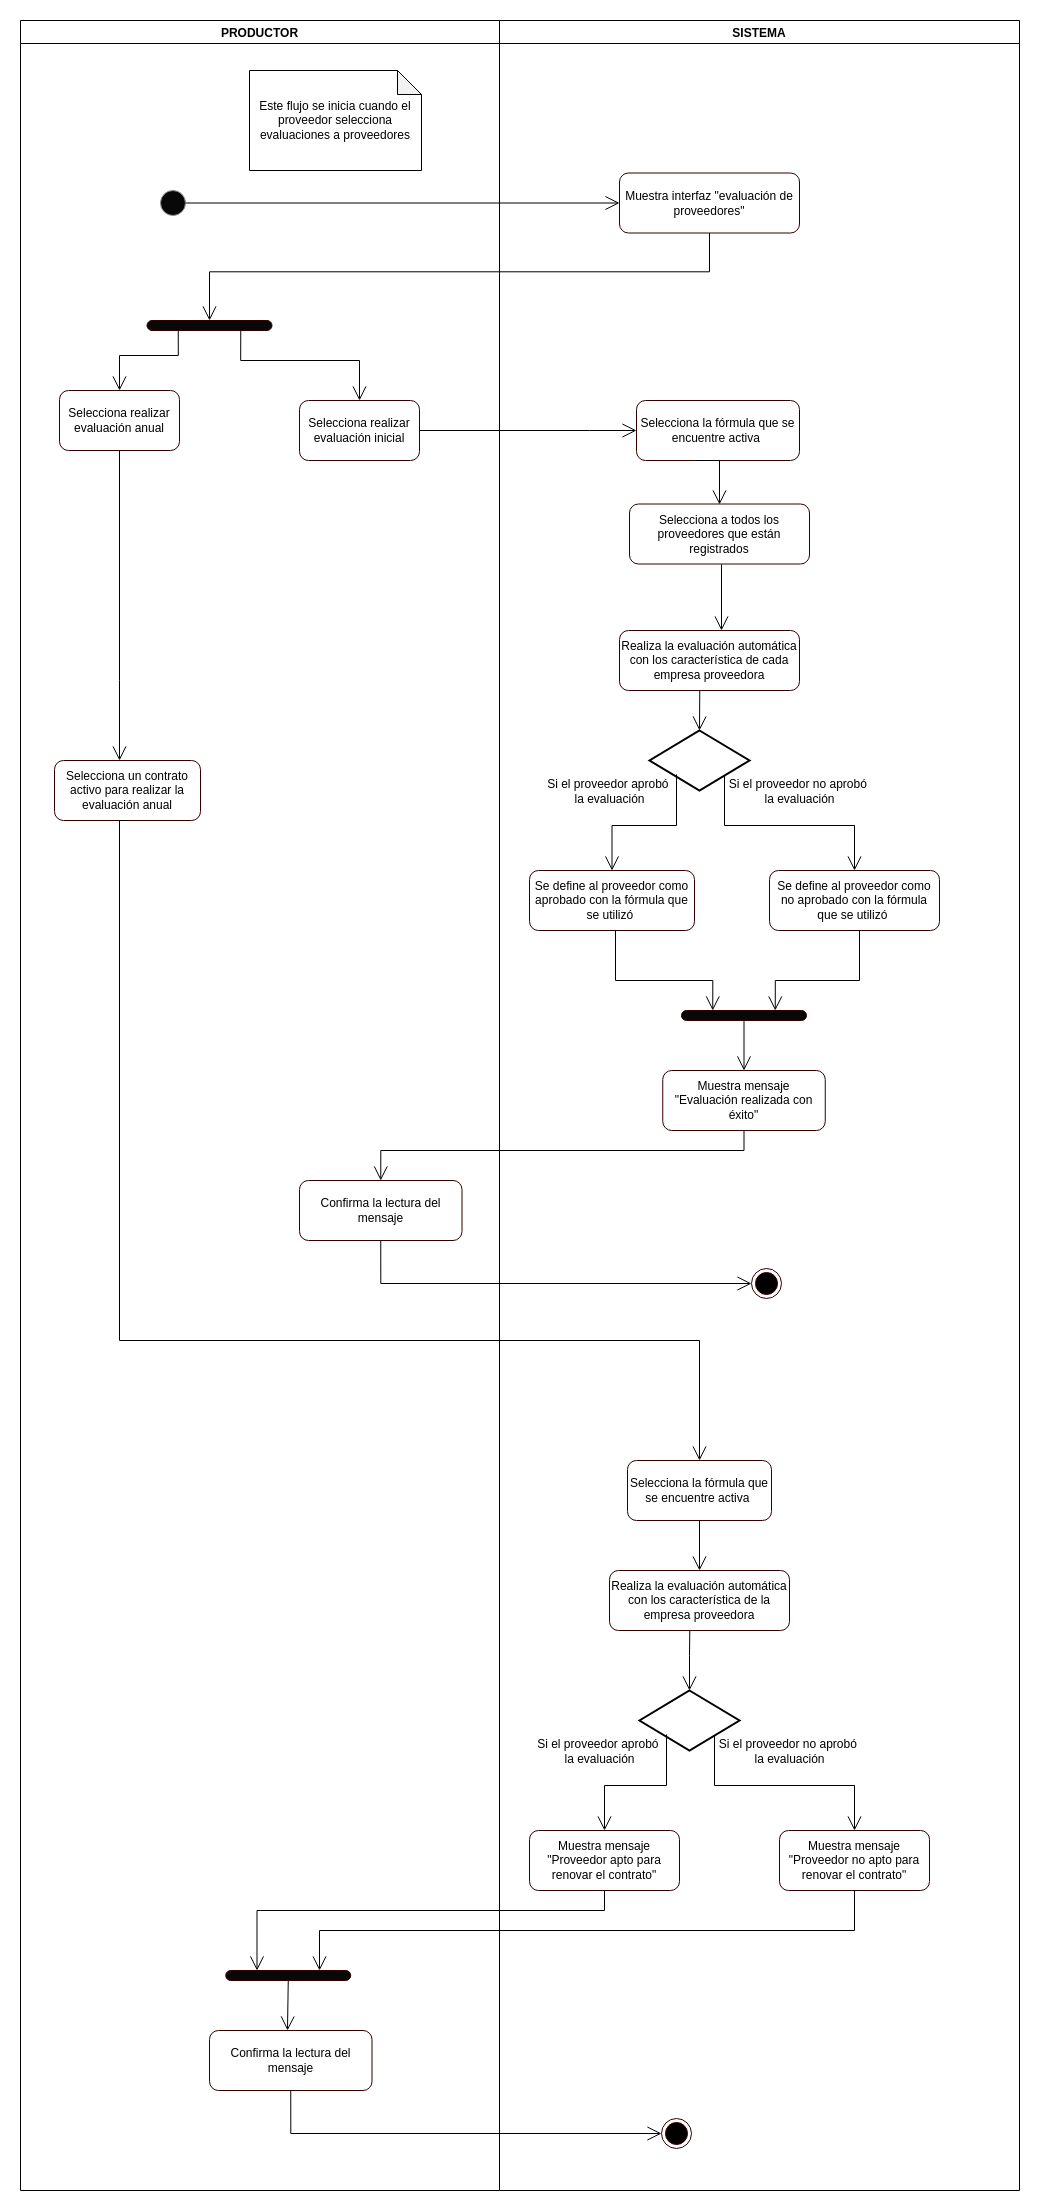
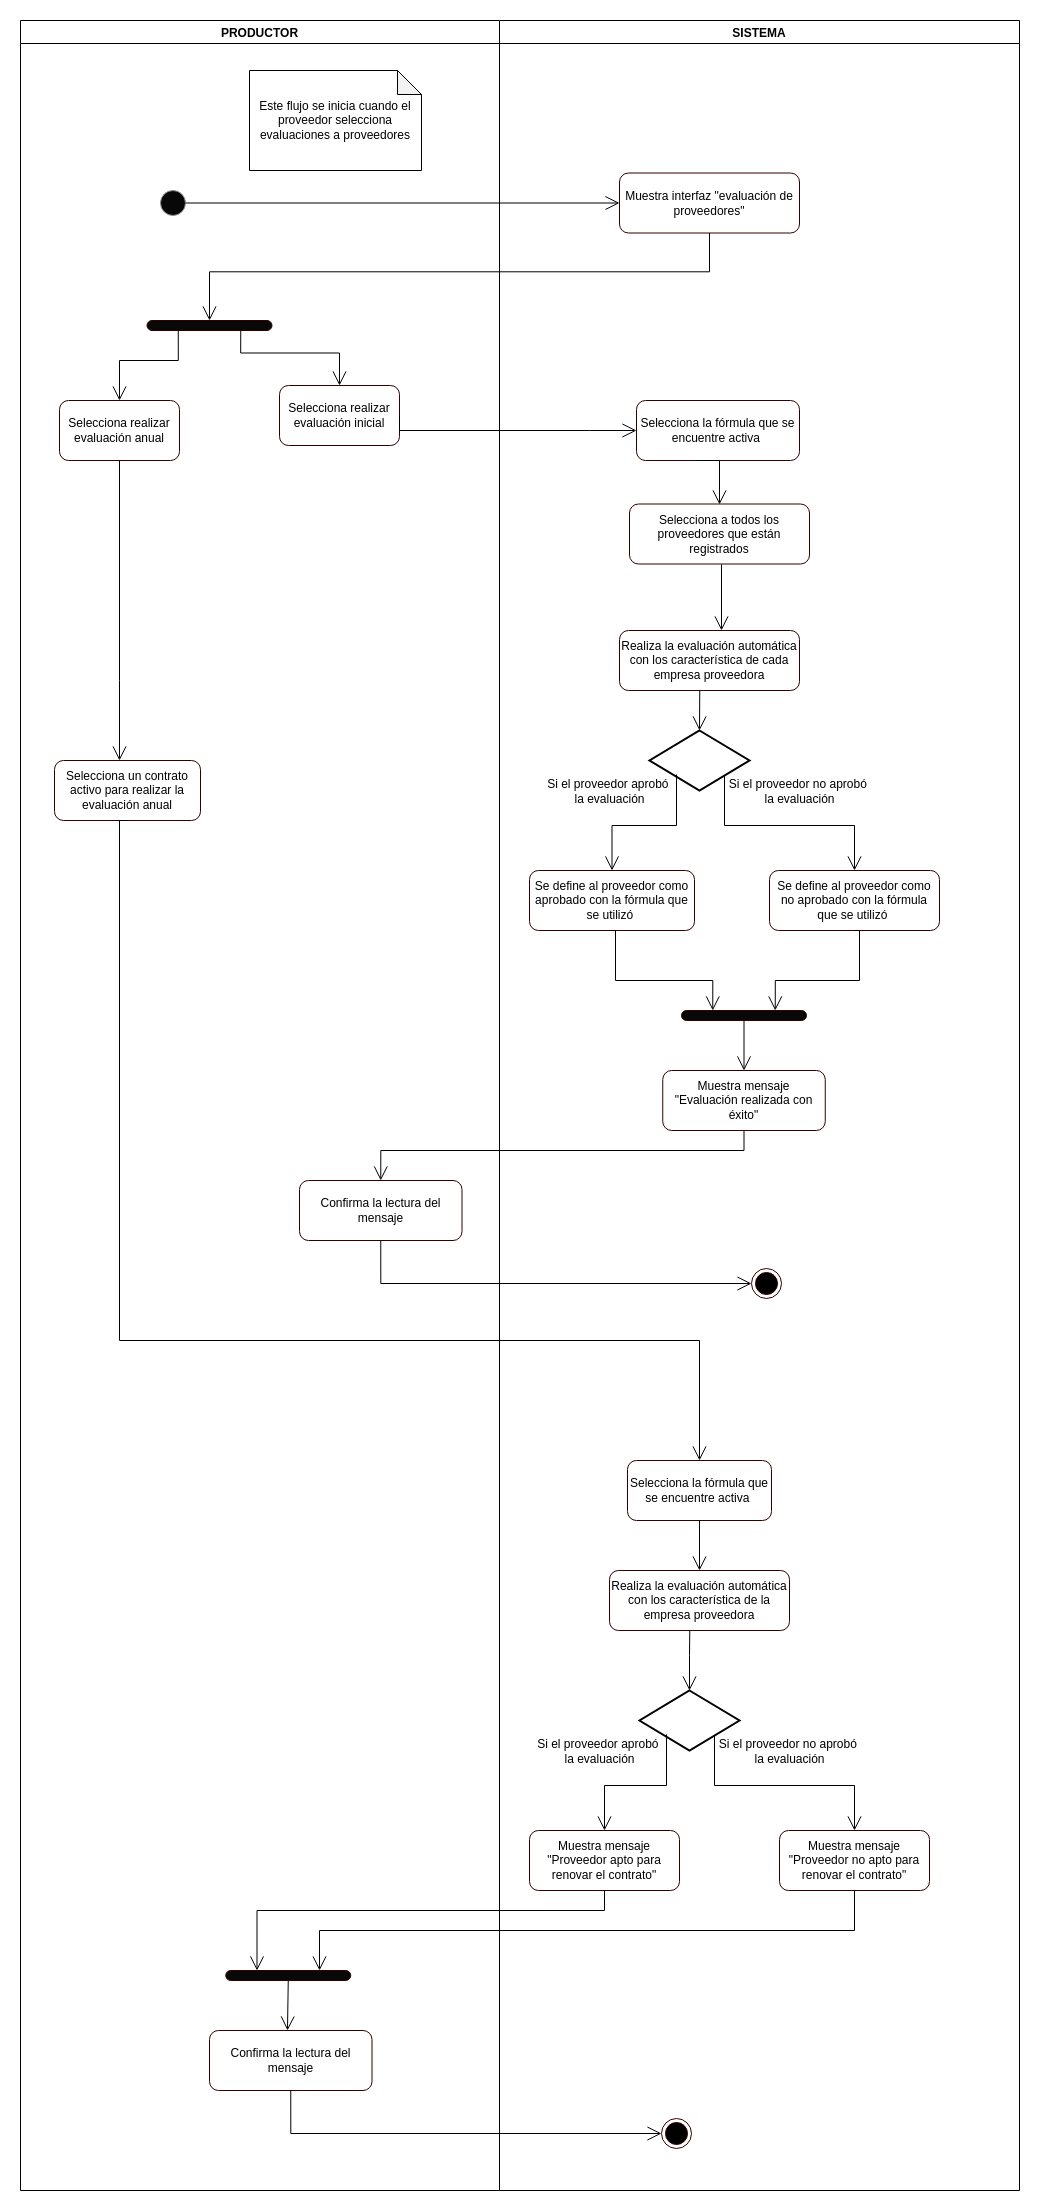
node "Selecciona realizar evaluación anual": moved (120, 421) -> (120, 431)
node "Selecciona realizar evaluación inicial": moved (360, 431) -> (340, 416)
